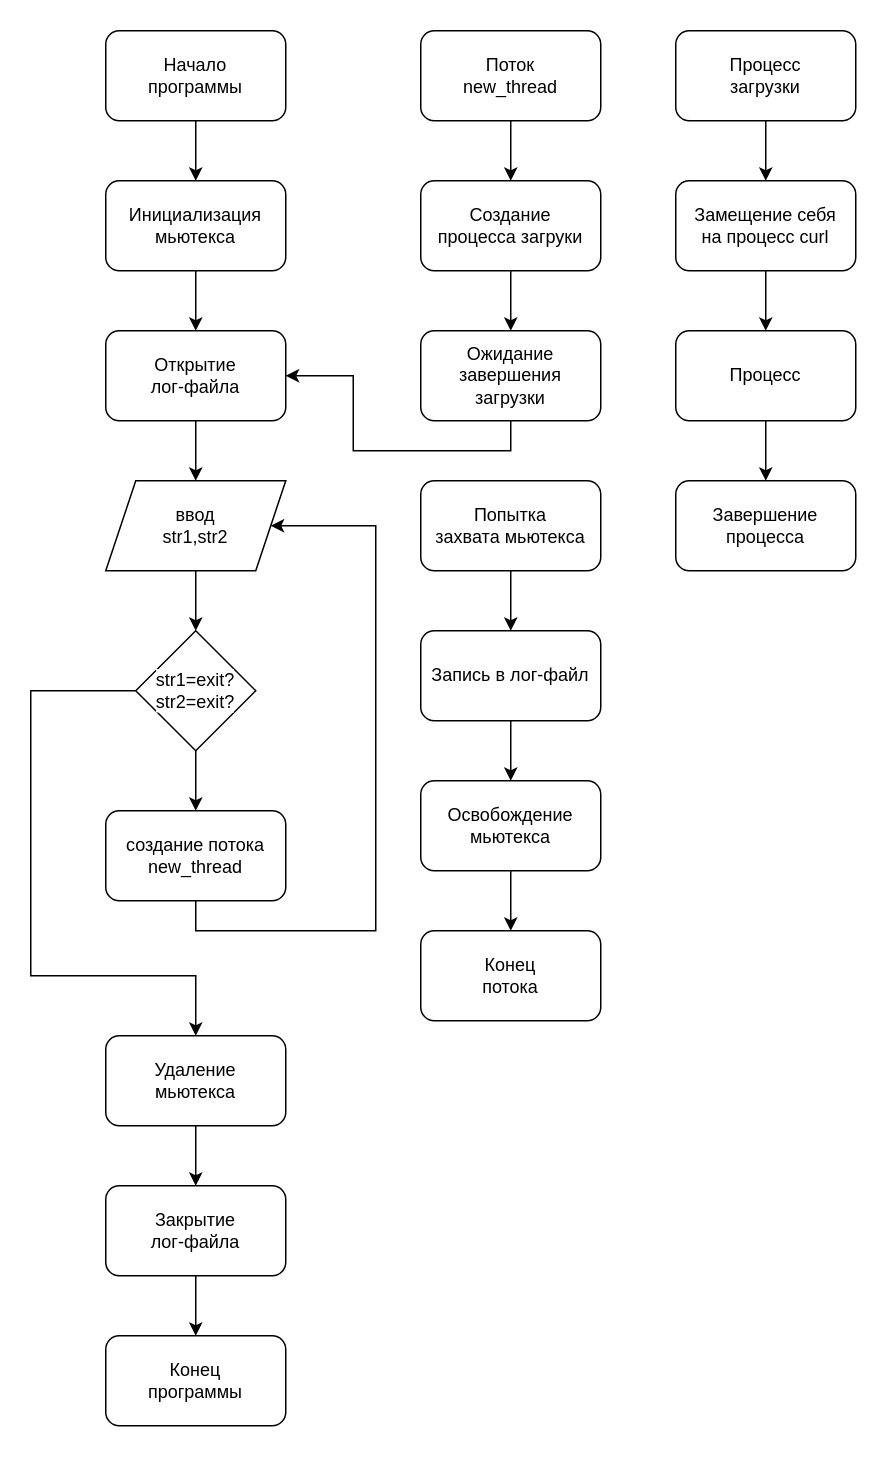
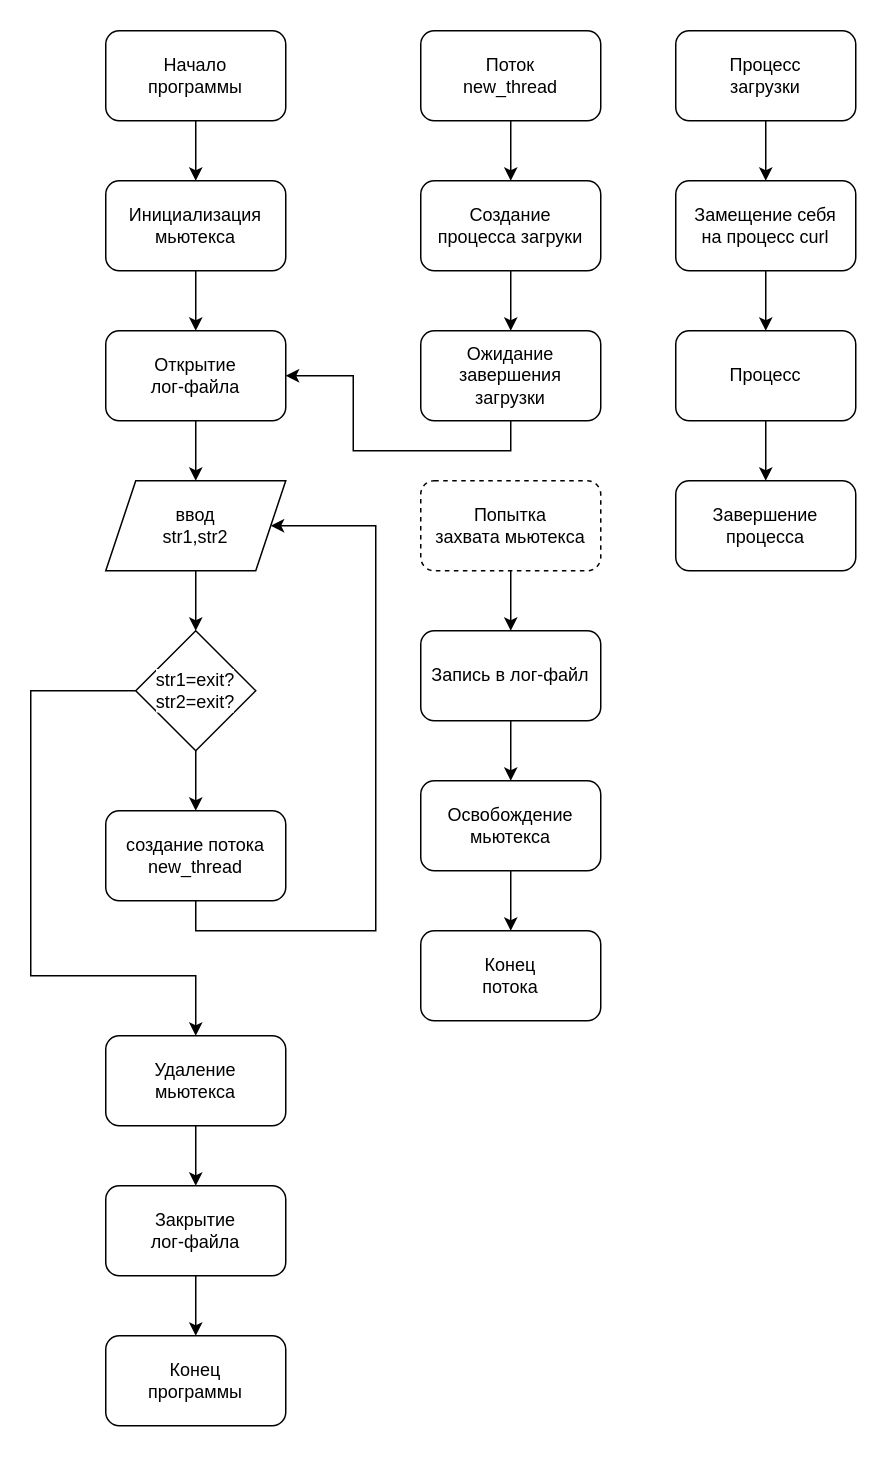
node "Попытка захвата мьютекса": style solid -> dashed
